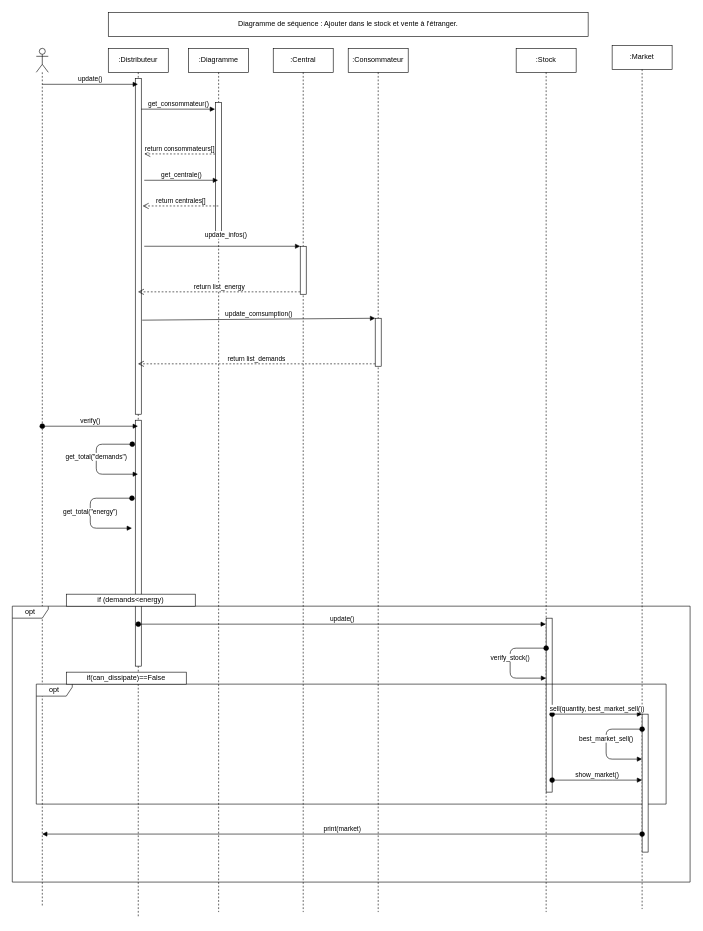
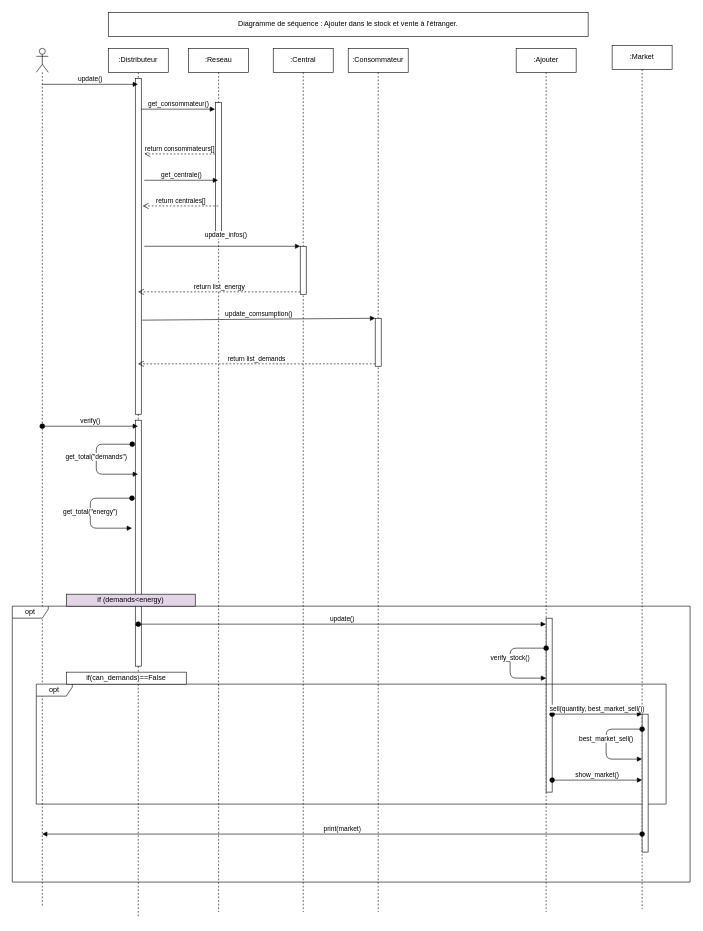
node ":Diagramme": label ":Diagramme" -> ":Reseau"
node ":Stock": label ":Stock" -> ":Ajouter"
node "if (demands<energy)": fillcolor #ffffff -> #e1d5e7
node "if(can_dissipate)==False": label "if(can_dissipate)==False" -> "if(can_demands)==False"
